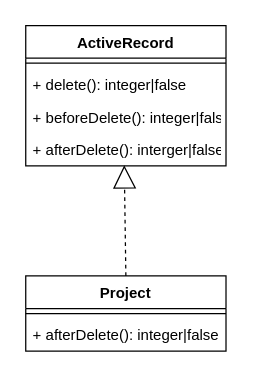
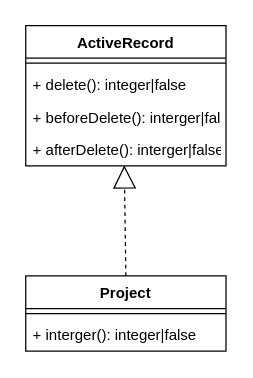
node "+ beforeDelete(): integer|false": label "+ beforeDelete(): integer|false" -> "+ beforeDelete(): interger|false"
node "+ afterDelete(): integer|false": label "+ afterDelete(): integer|false" -> "+ interger(): integer|false"
